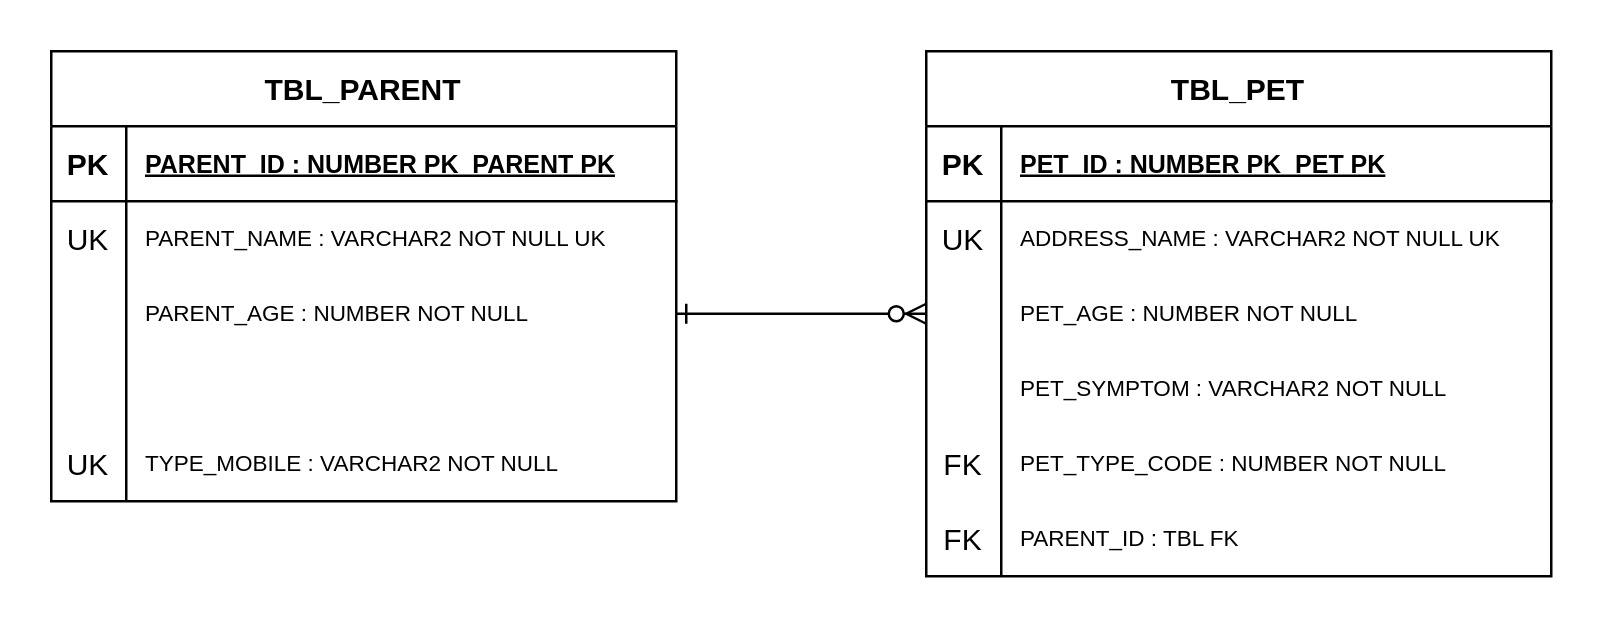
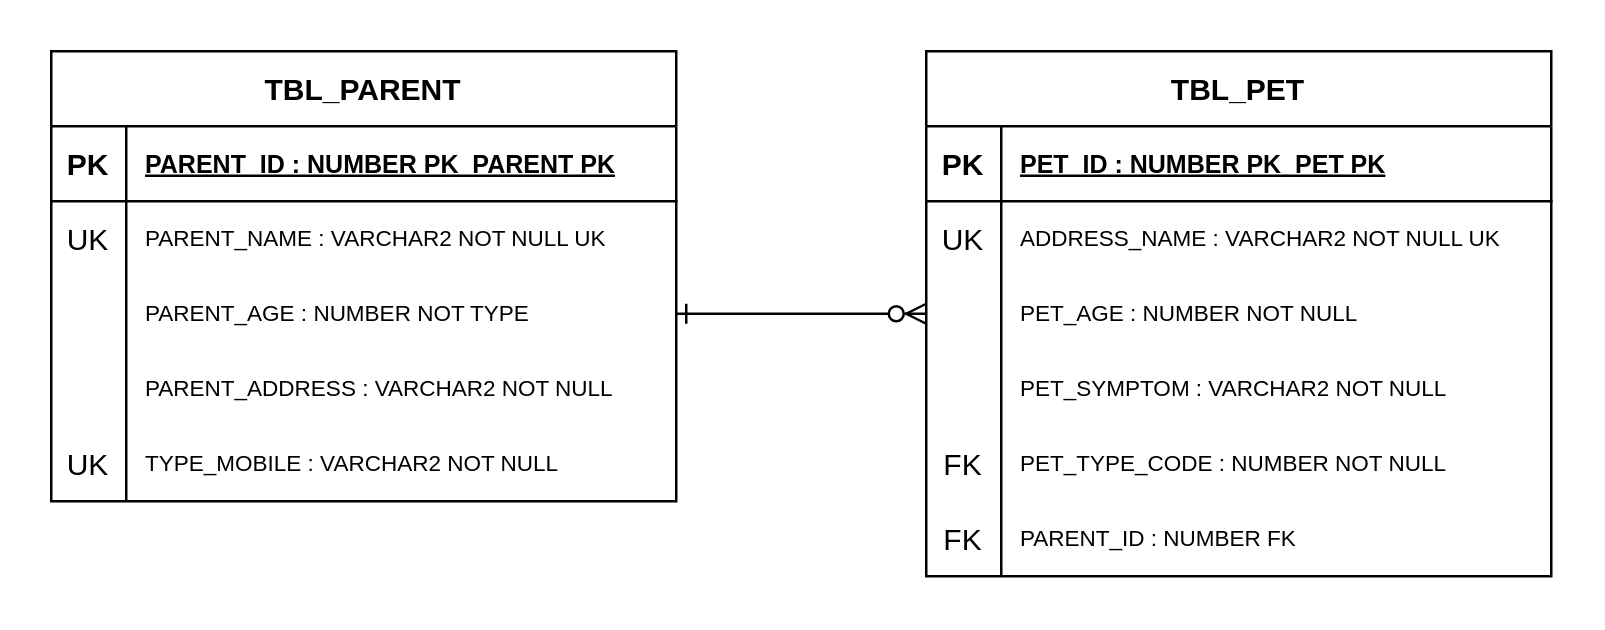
node "PARENT_AGE : NUMBER NOT NULL": label "PARENT_AGE : NUMBER NOT NULL" -> "PARENT_AGE : NUMBER NOT TYPE"
node "PARENT_ADDRESS : VARCHAR2 NOT NULL": added
node "PARENT_ID : TBL FK": label "PARENT_ID : TBL FK" -> "PARENT_ID : NUMBER FK"
